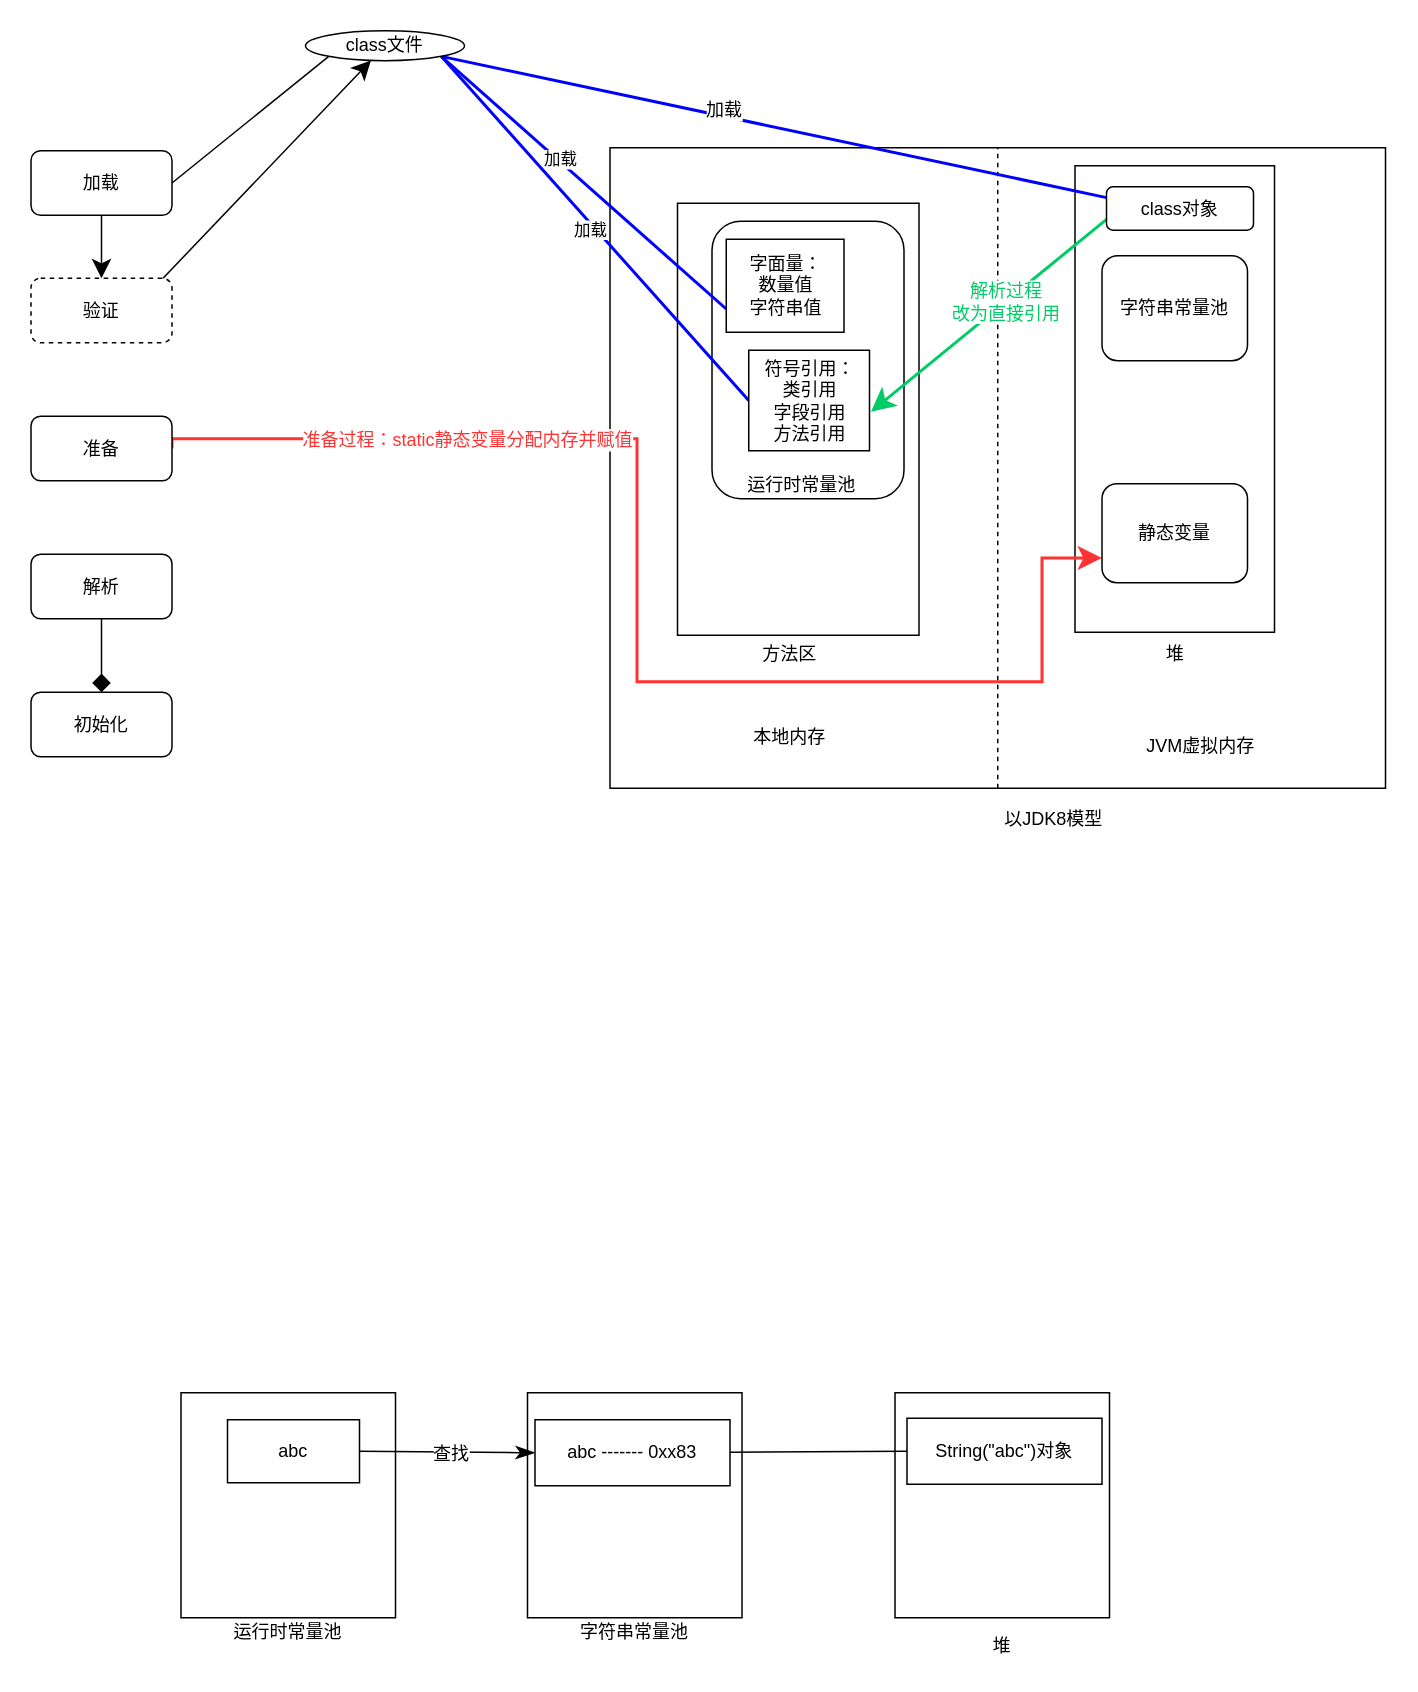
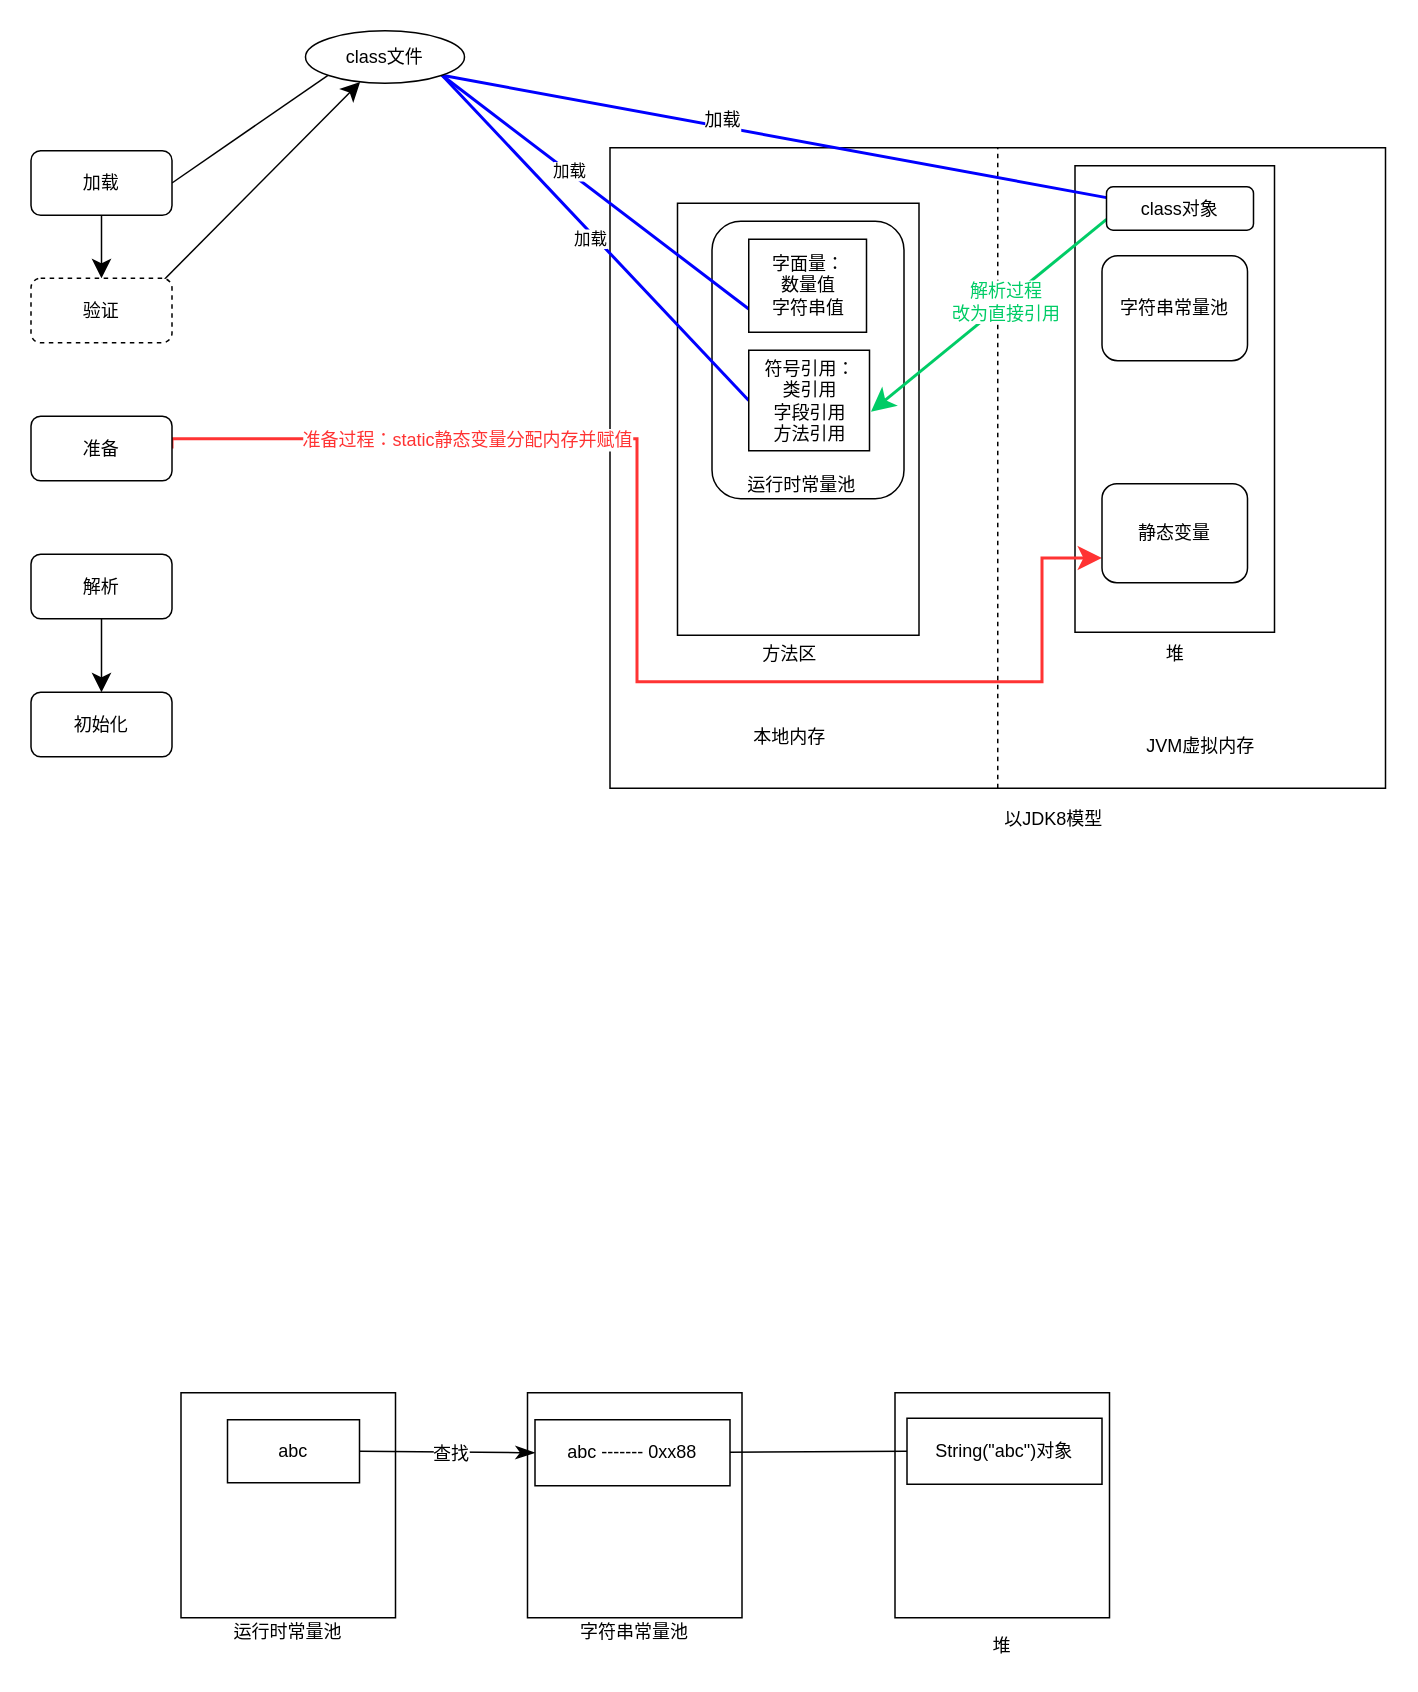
node "class文件": size 159x30 -> 159x53
node "字面量： 数量值 字符串值": moved (785, 286) -> (807, 286)
edge "解析" -> "初始化": arrowhead diamond -> classic
node "abc ------- 0xx83": label "abc ------- 0xx83" -> "abc ------- 0xx88"
